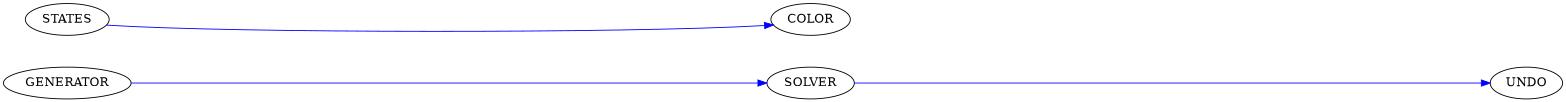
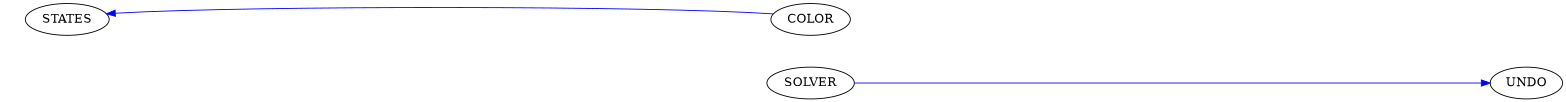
edge "STATES" -> "COLOR": reversed
node "GENERATOR": removed
